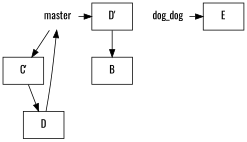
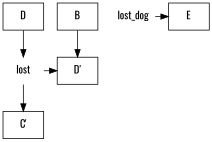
node "master": label "master" -> "lost"
node "dog_dog": label "dog_dog" -> "lost_dog"
edge "D'" -> "B": reversed
edge "C'" -> "D": removed
